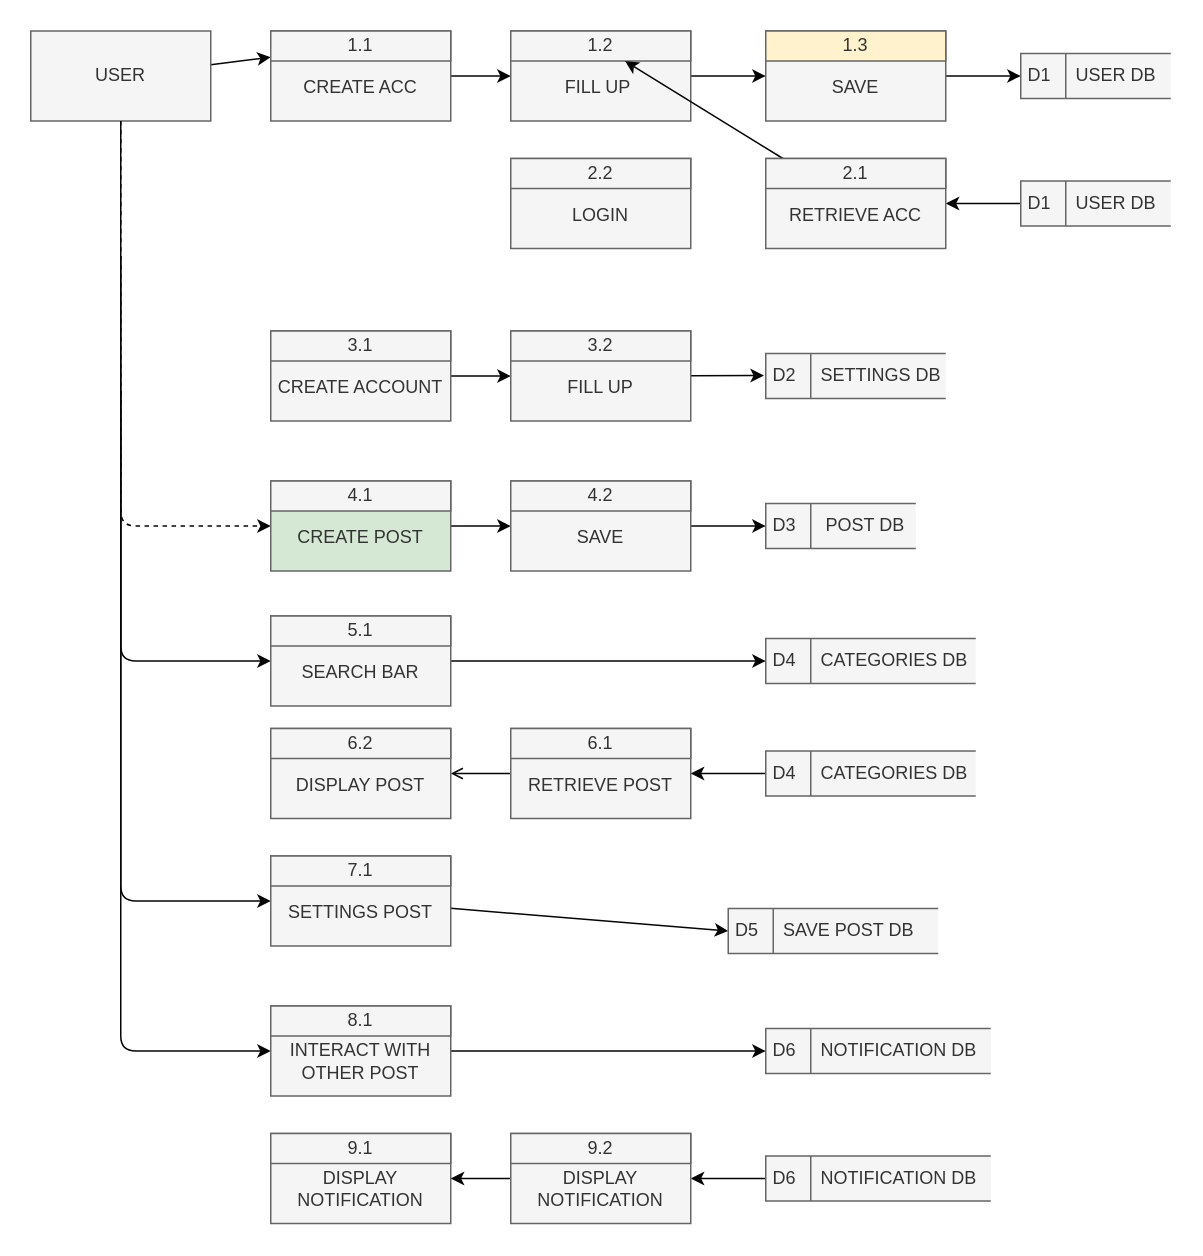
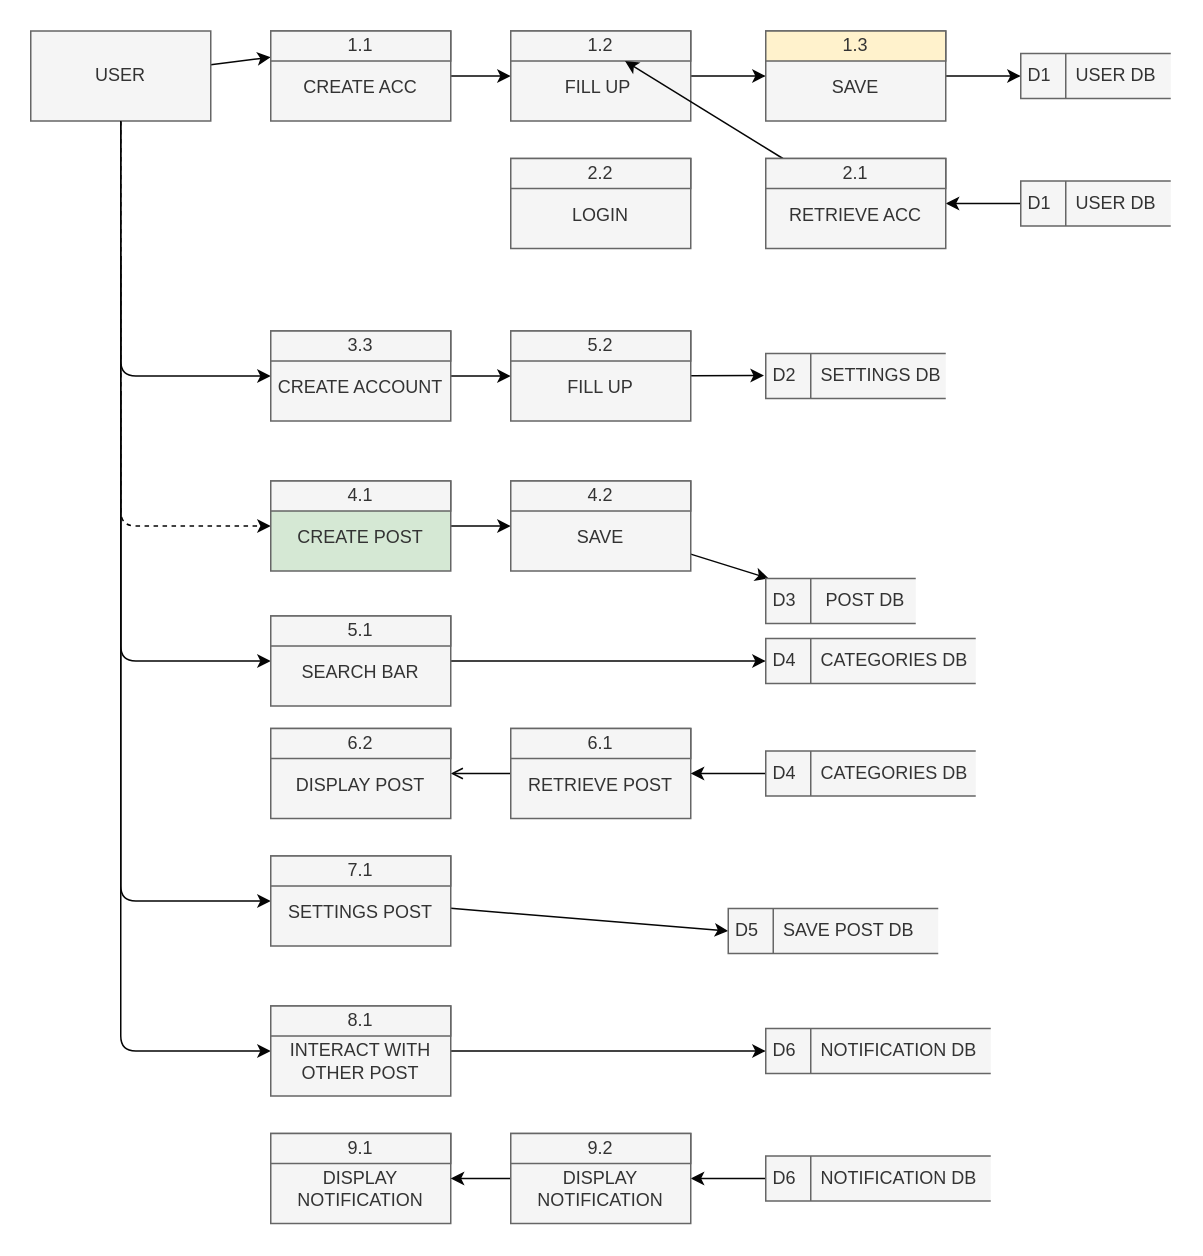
node "3.1": label "3.1" -> "3.3"
node "3.2": label "3.2" -> "5.2"
edge "USER" -> "CREATE ACCOUNT": added
node "D3 POST DB": moved (841, 526) -> (841, 601)
